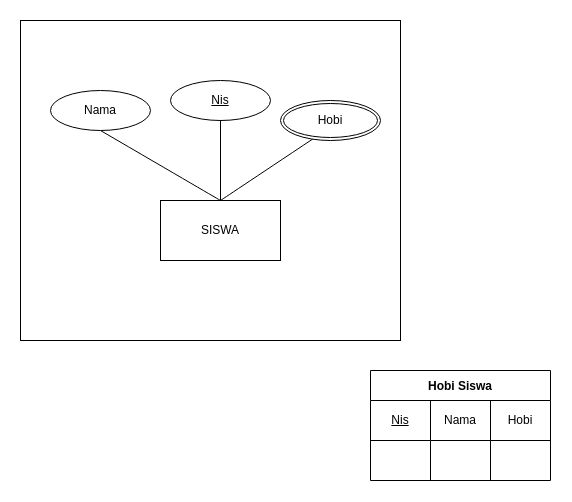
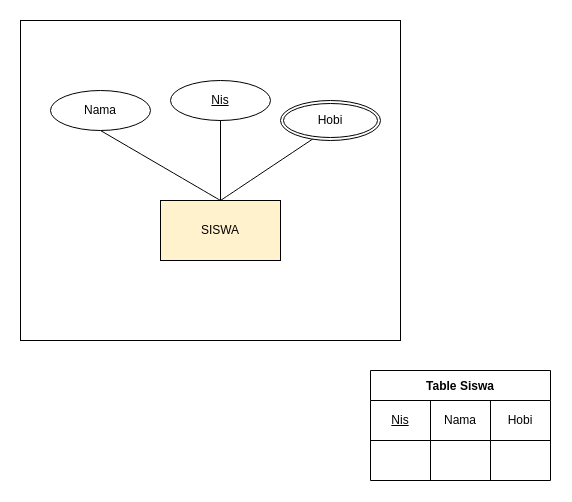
node "SISWA": fillcolor #ffffff -> #fff2cc
node "Hobi Siswa": label "Hobi Siswa" -> "Table Siswa"
